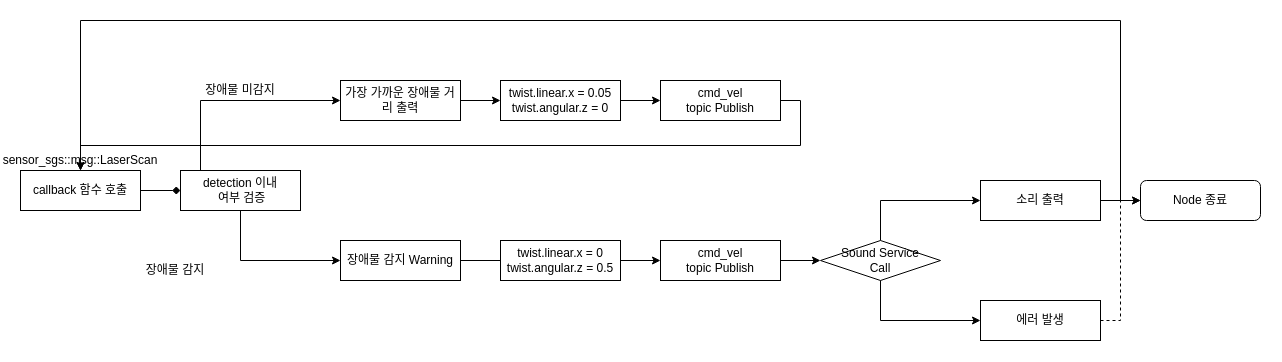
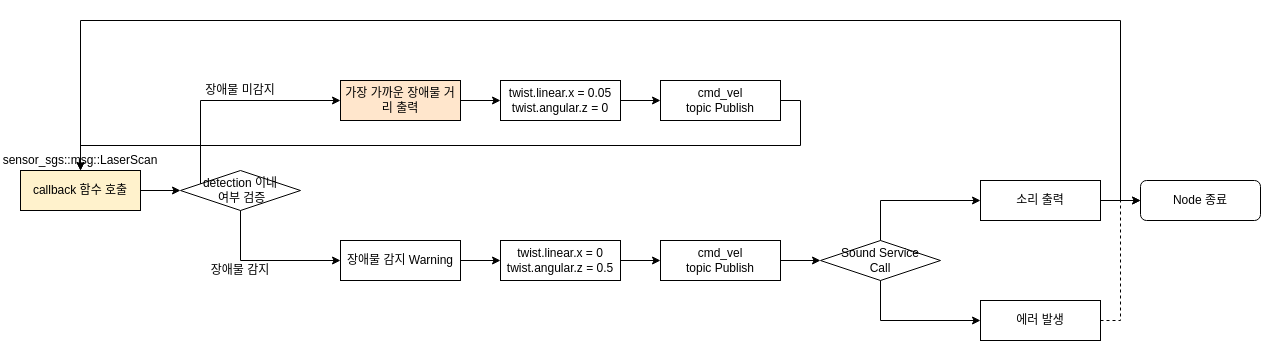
node "가장 가까운 장애물 거리 출력": fillcolor #ffffff -> #ffe6cc
node "callback 함수 호출": fillcolor #ffffff -> #fff2cc
edge "callback 함수 호출" -> "detection 이내 여부 검증": arrowhead diamond -> classic
node "detection 이내 여부 검증": shape rectangle -> diamond
edge "장애물 감지 Warning" -- "twist.linear.x = 0 twist.angular.z = 0.5": arrowhead none -> classic
node "장애물 감지": moved (176, 271) -> (241, 271)
